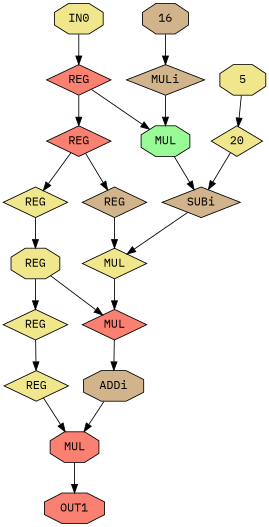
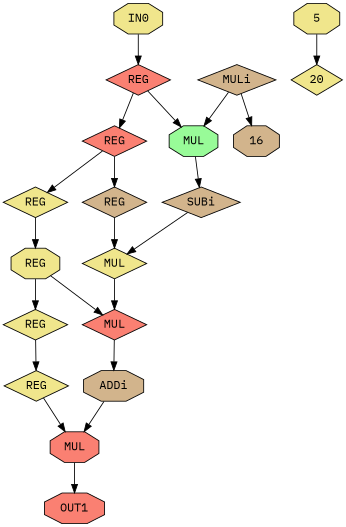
edge "16" -> "MULi": reversed
edge "20" -> "SUBi": removed
